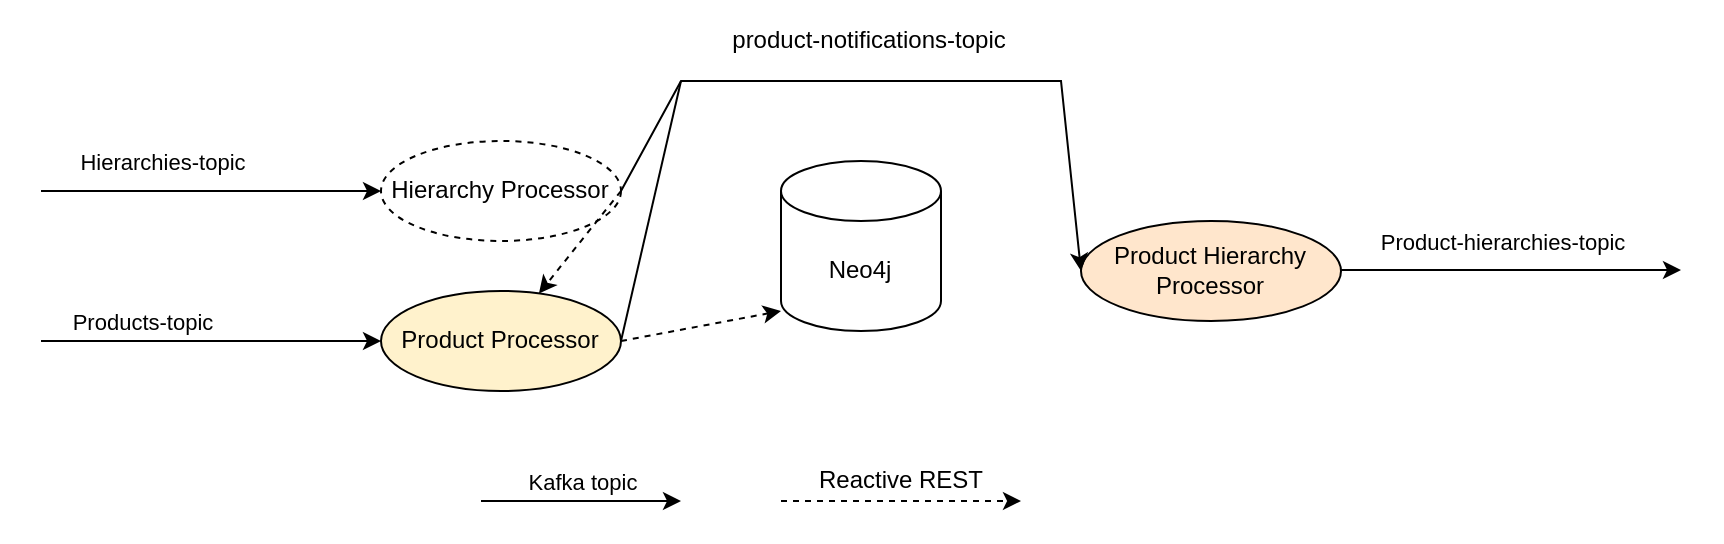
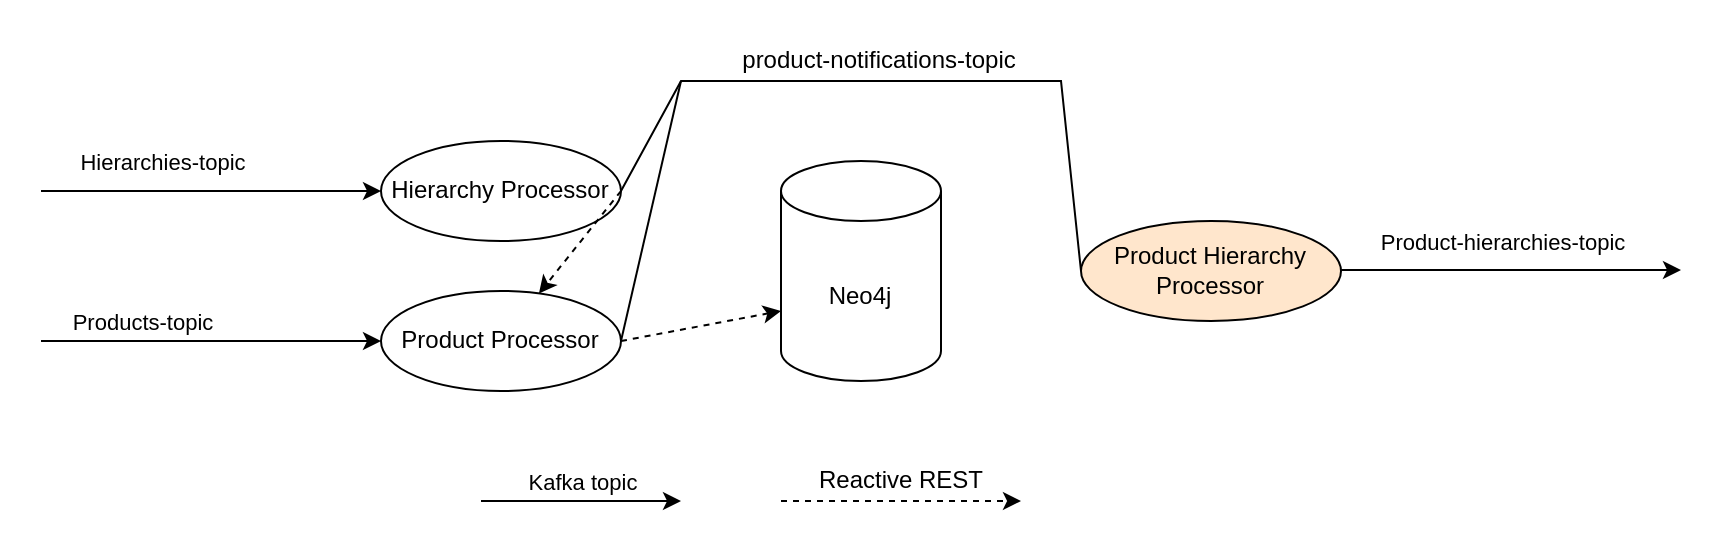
node "product-notifications-topic": moved (869, 41) -> (879, 61)
node "Hierarchy Processor": style dashed -> solid
node "Neo4j": size 160x170 -> 160x220
edge "Hierarchy Processor" -> "Product Hierarchy Processor": arrowhead classic -> none
node "Product Processor": fillcolor #fff2cc -> #ffffff
